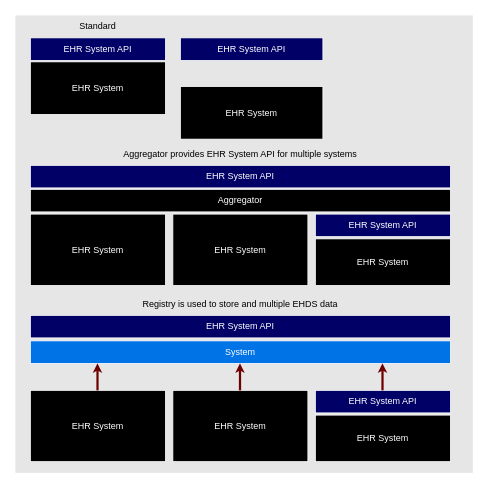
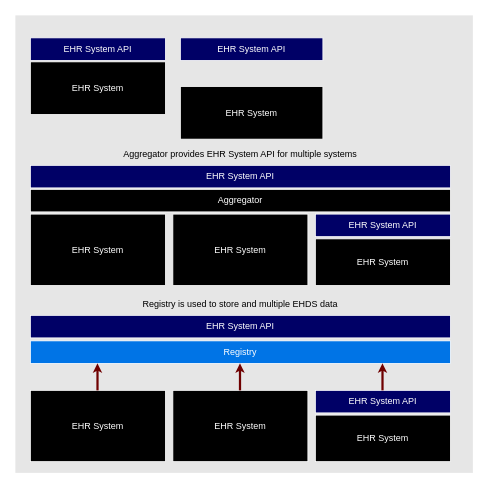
node "Standard": removed
node "System": label "System" -> "Registry"
